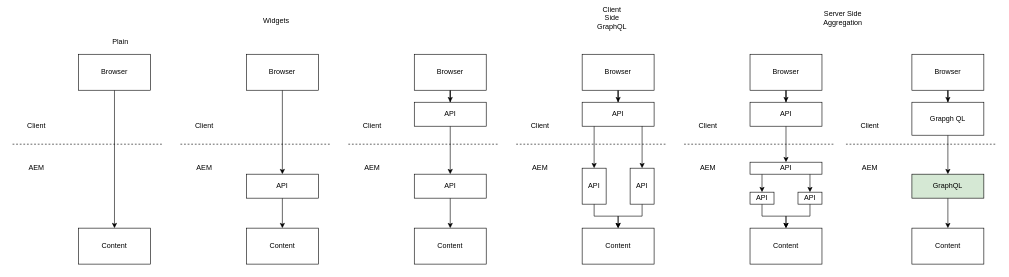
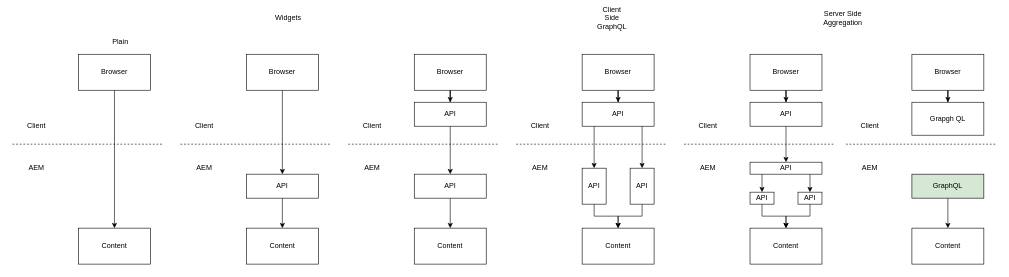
node "Widgets": moved (276, 21) -> (288, 18)
edge "Grapgh QL" -> "GraphQL": removed
